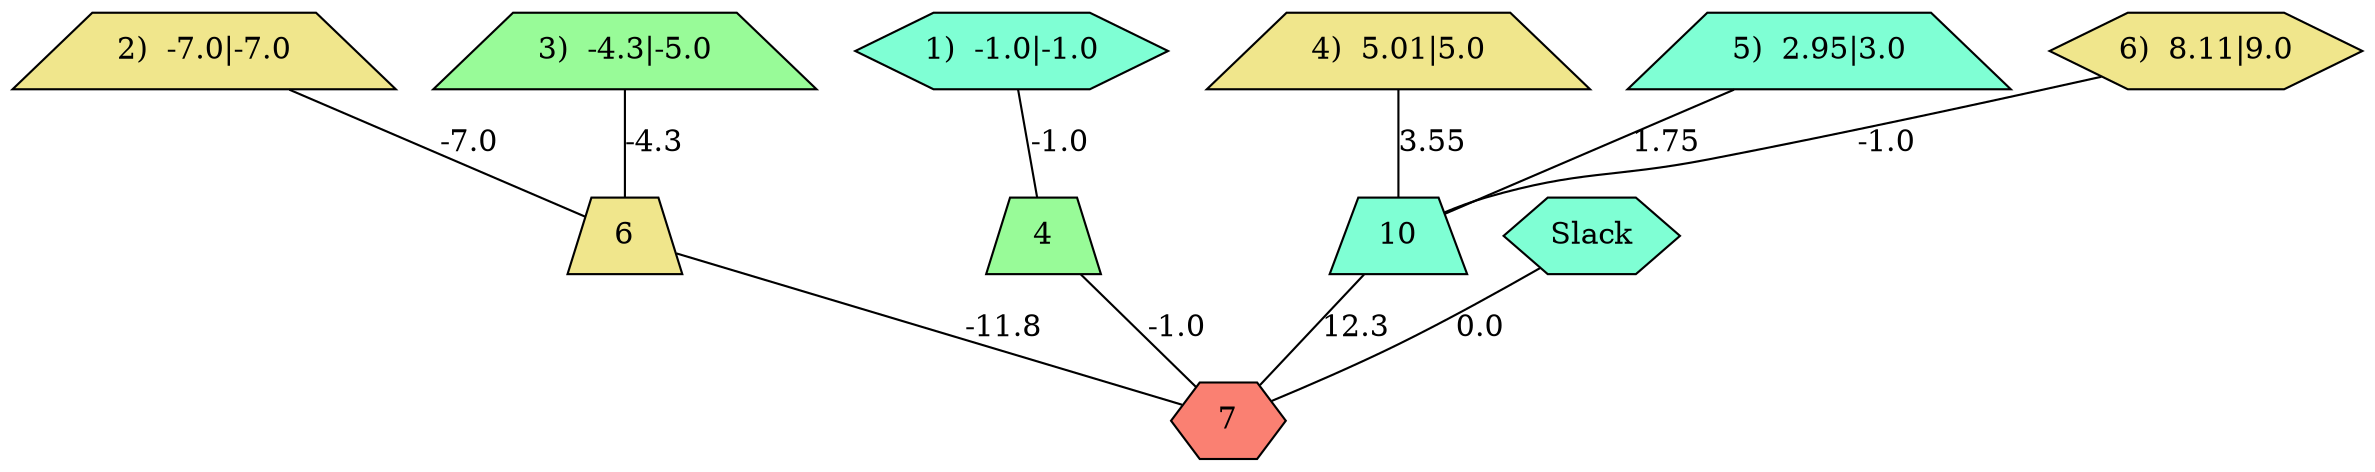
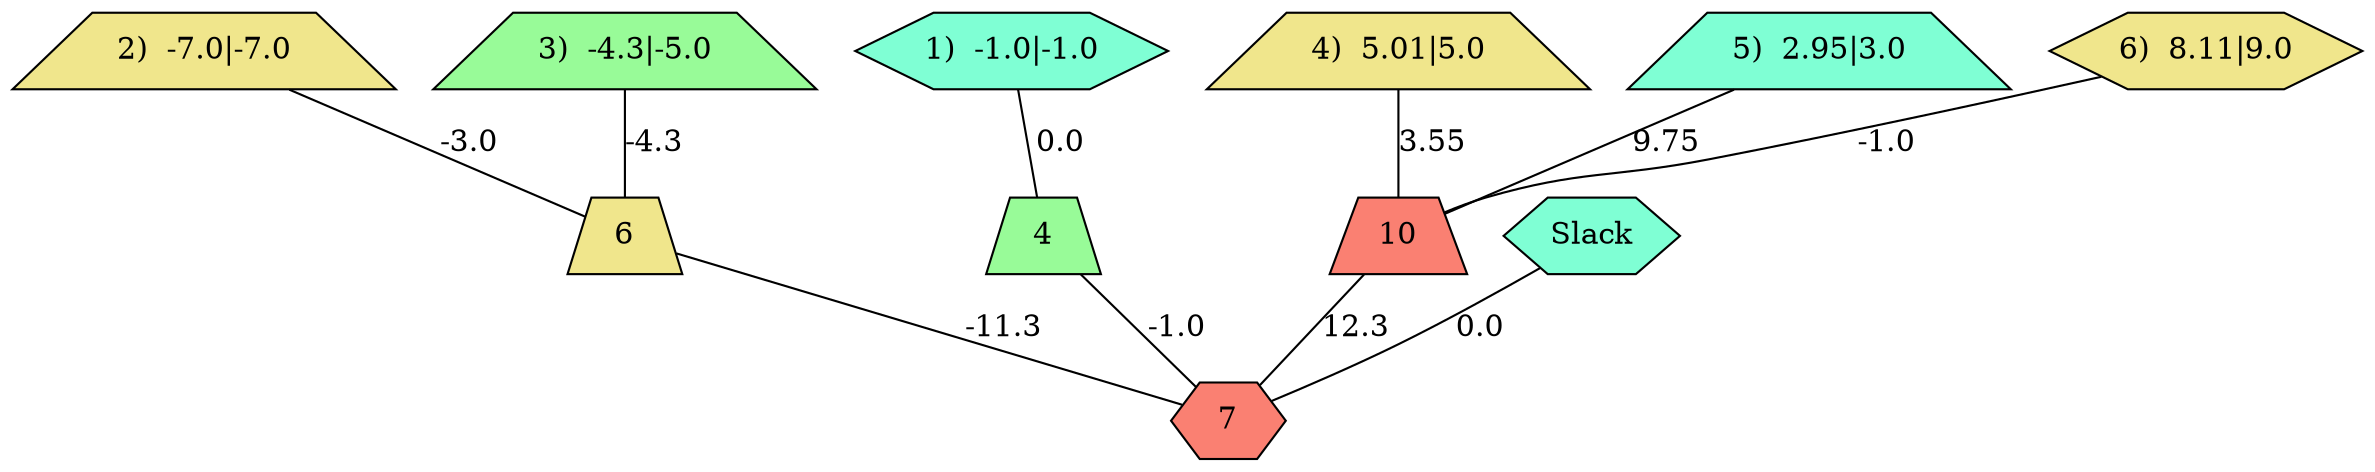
edge "2)  -7.0|-7.0" -- "6": label "-7.0" -> "-3.0"
edge "1)  -1.0|-1.0" -- "4": label "-1.0" -> "0.0"
edge "5)  2.95|3.0" -- "10": label "1.75" -> "9.75"
node "10": fillcolor aquamarine -> salmon
edge "6" -- "7": label "-11.8" -> "-11.3"
